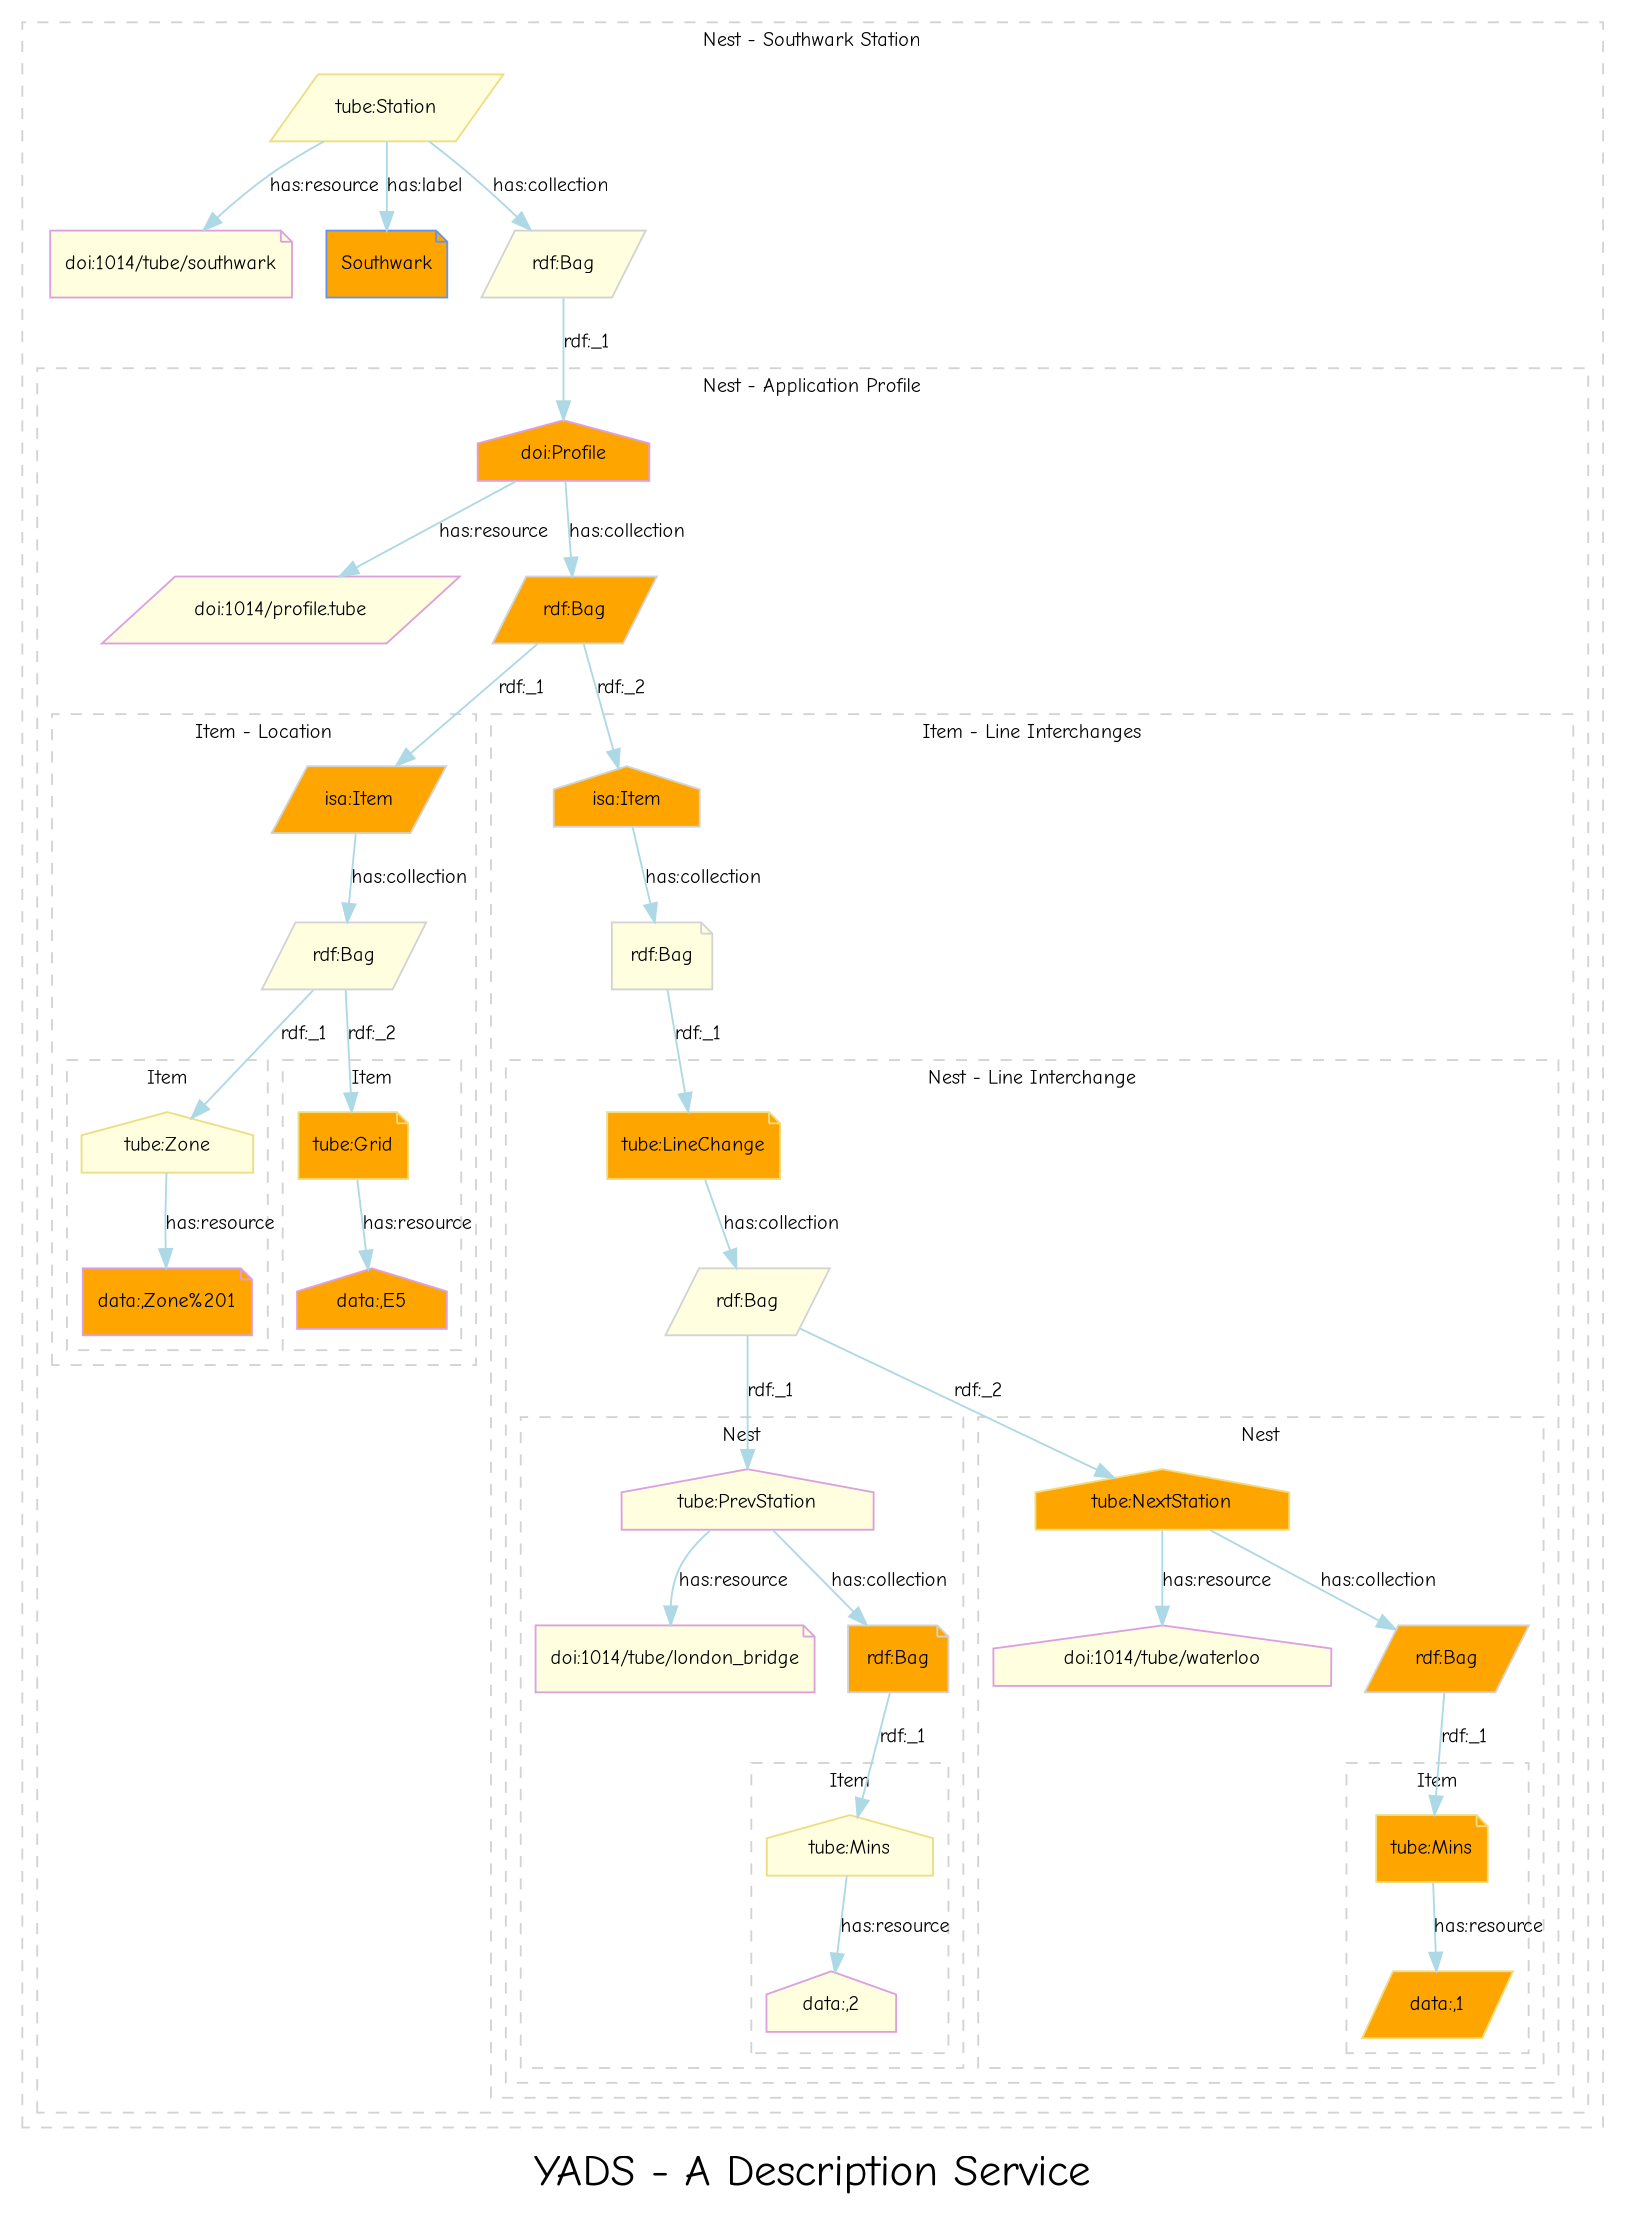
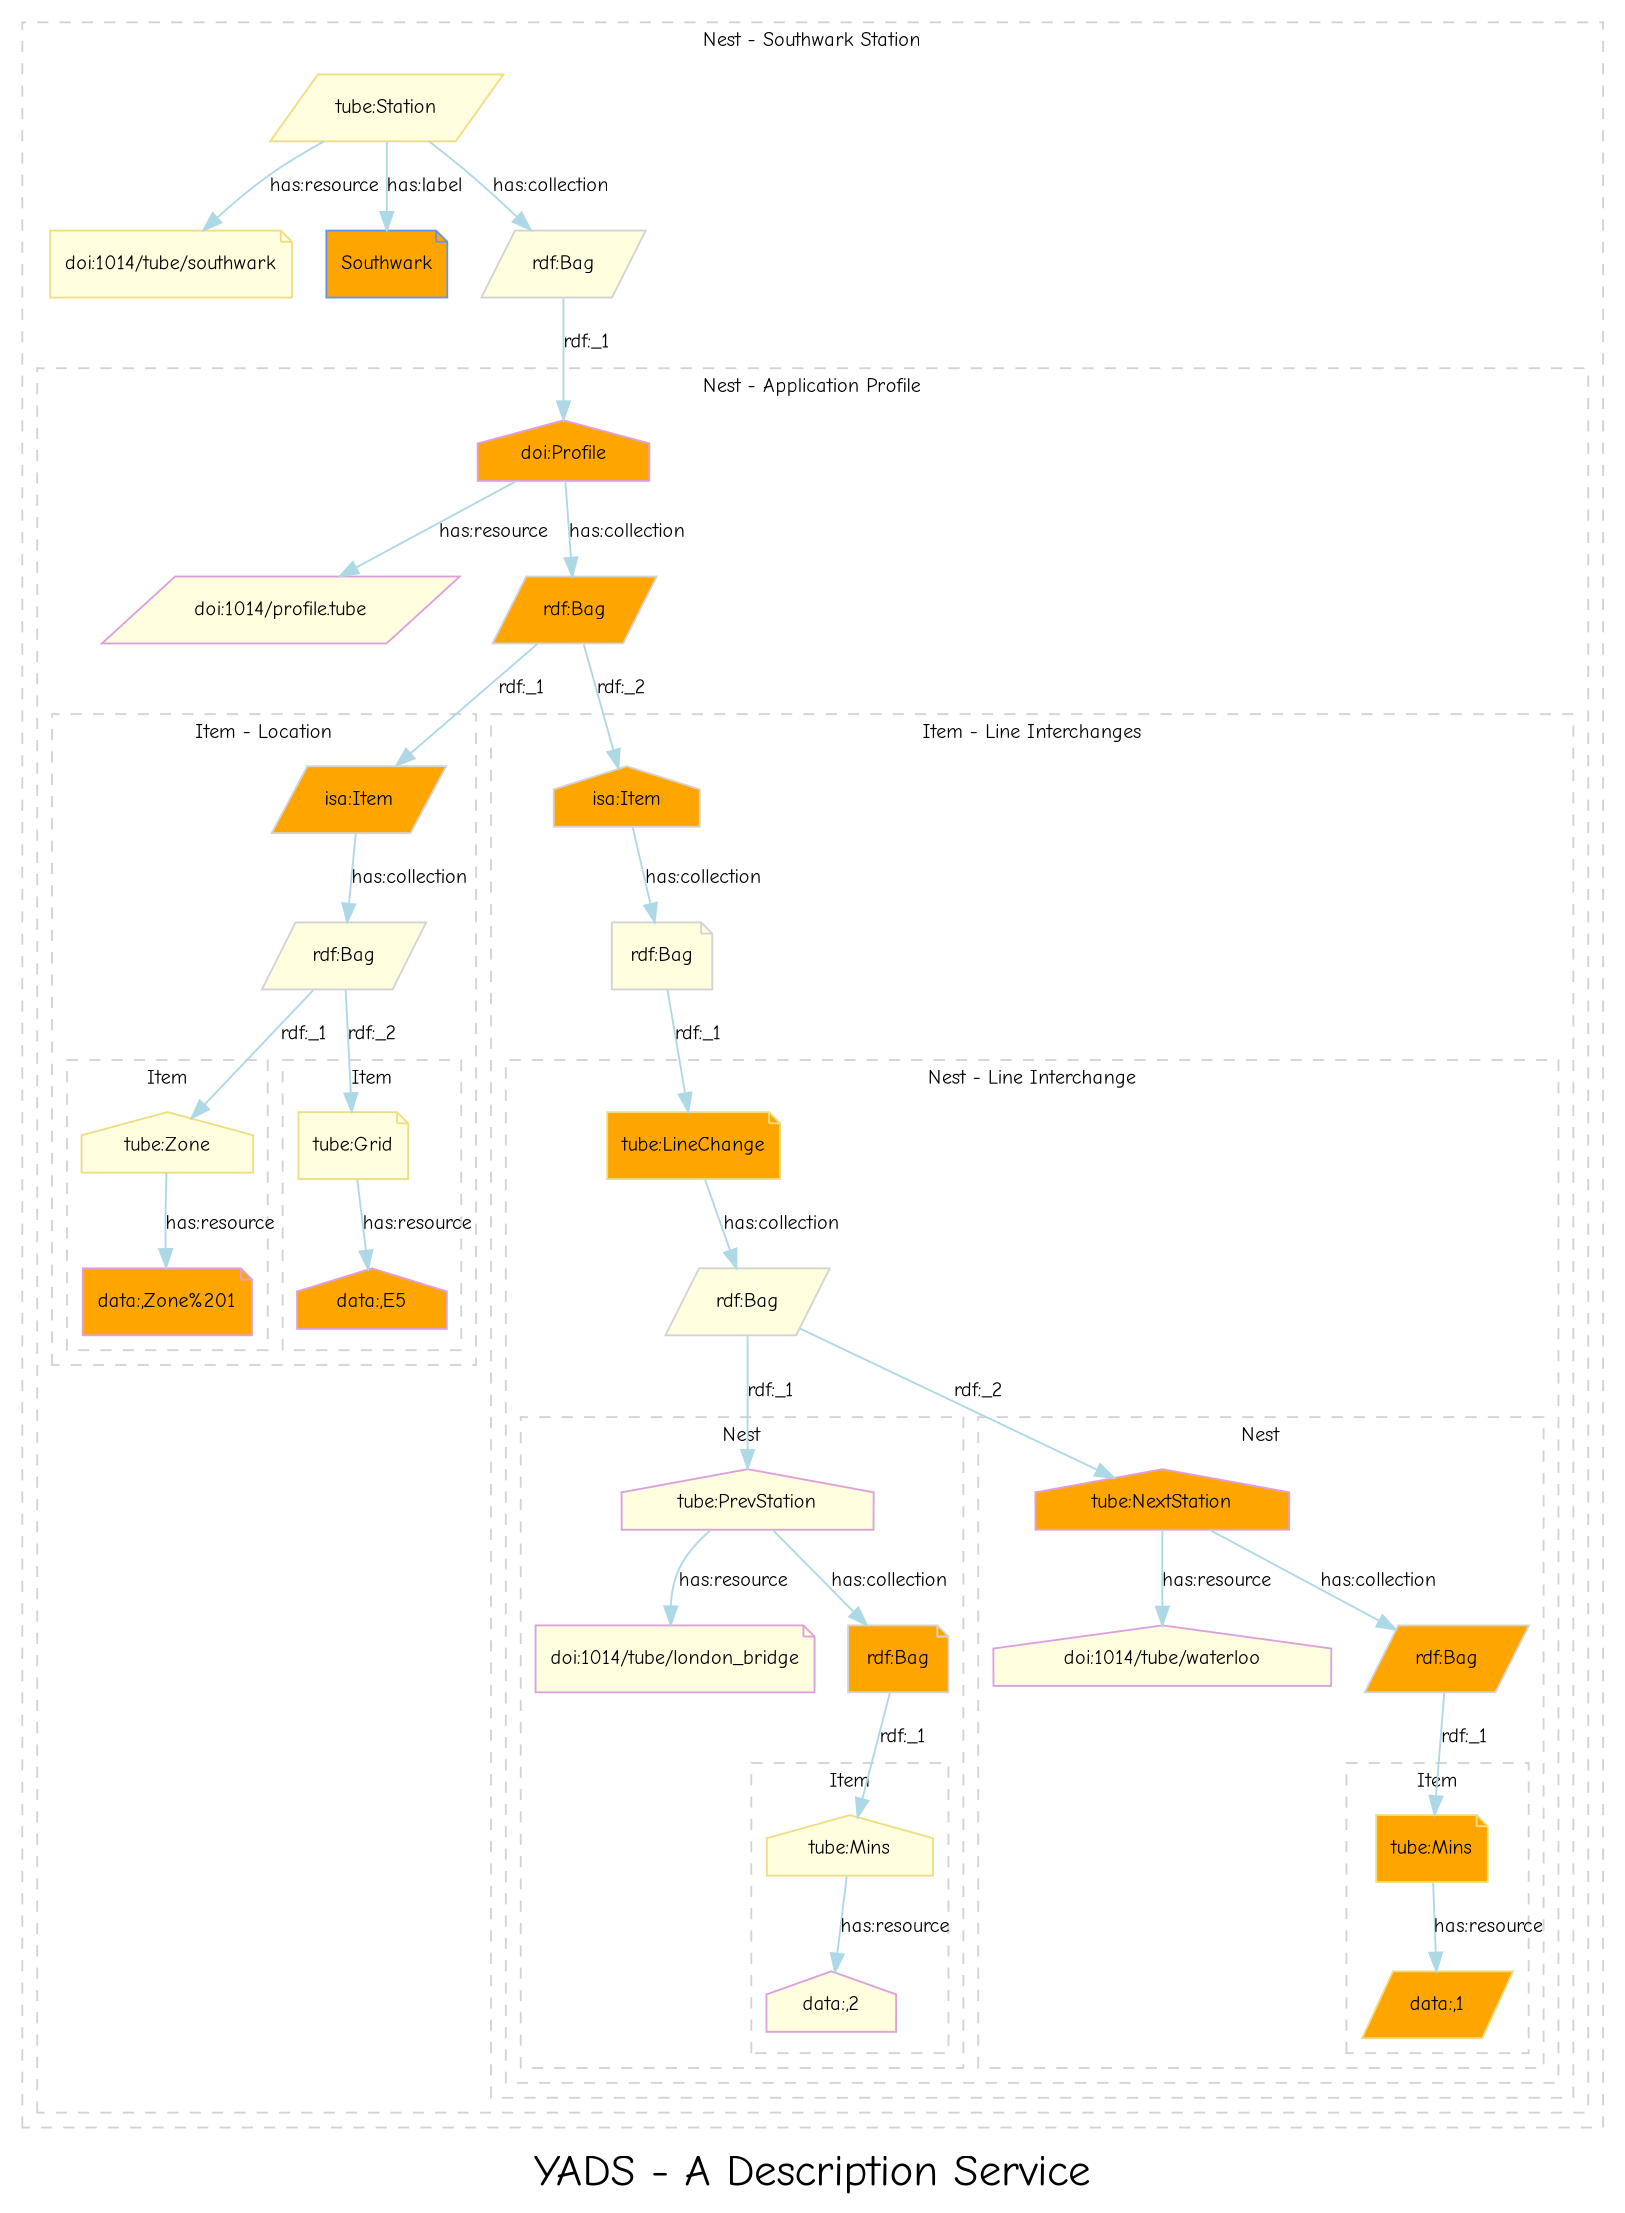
node "doi:1014/tube/southwark": color plum -> lightgoldenrod
node "tube:Grid": fillcolor orange -> lightyellow
node "tube:NextStation": color lightgoldenrod -> plum
